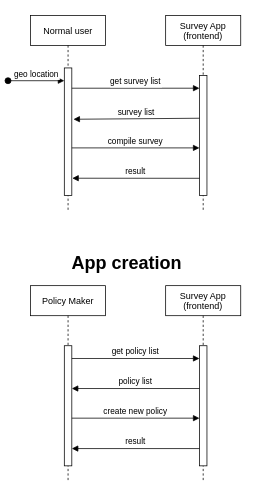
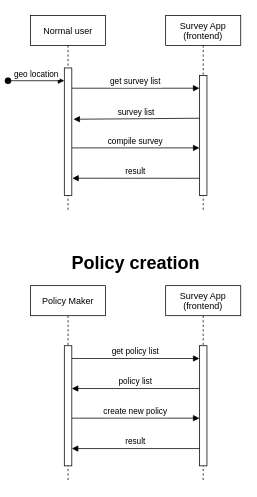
node "App creation": label "App creation" -> "Policy creation"
